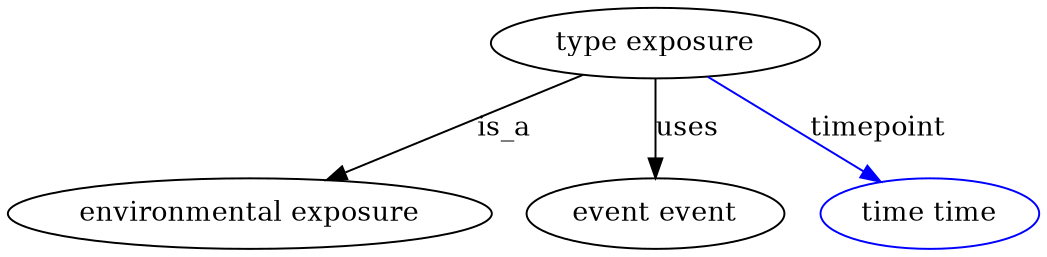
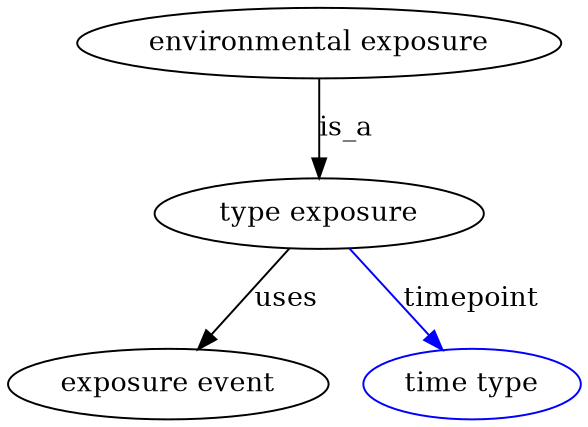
edge "type exposure" -> "environmental exposure": reversed
node "event event": label "event event" -> "exposure event"
node "time time": label "time time" -> "time type"
